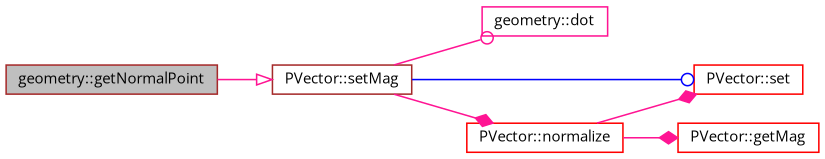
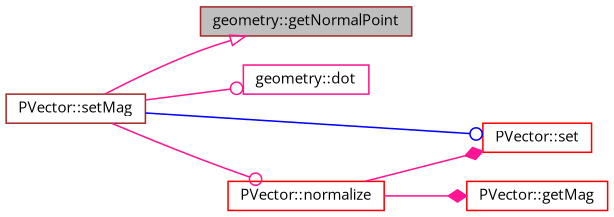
edge "geometry::getNormalPoint" -> "PVector::setMag": reversed
edge "PVector::setMag" -> "PVector::normalize": arrowhead diamond -> odot
